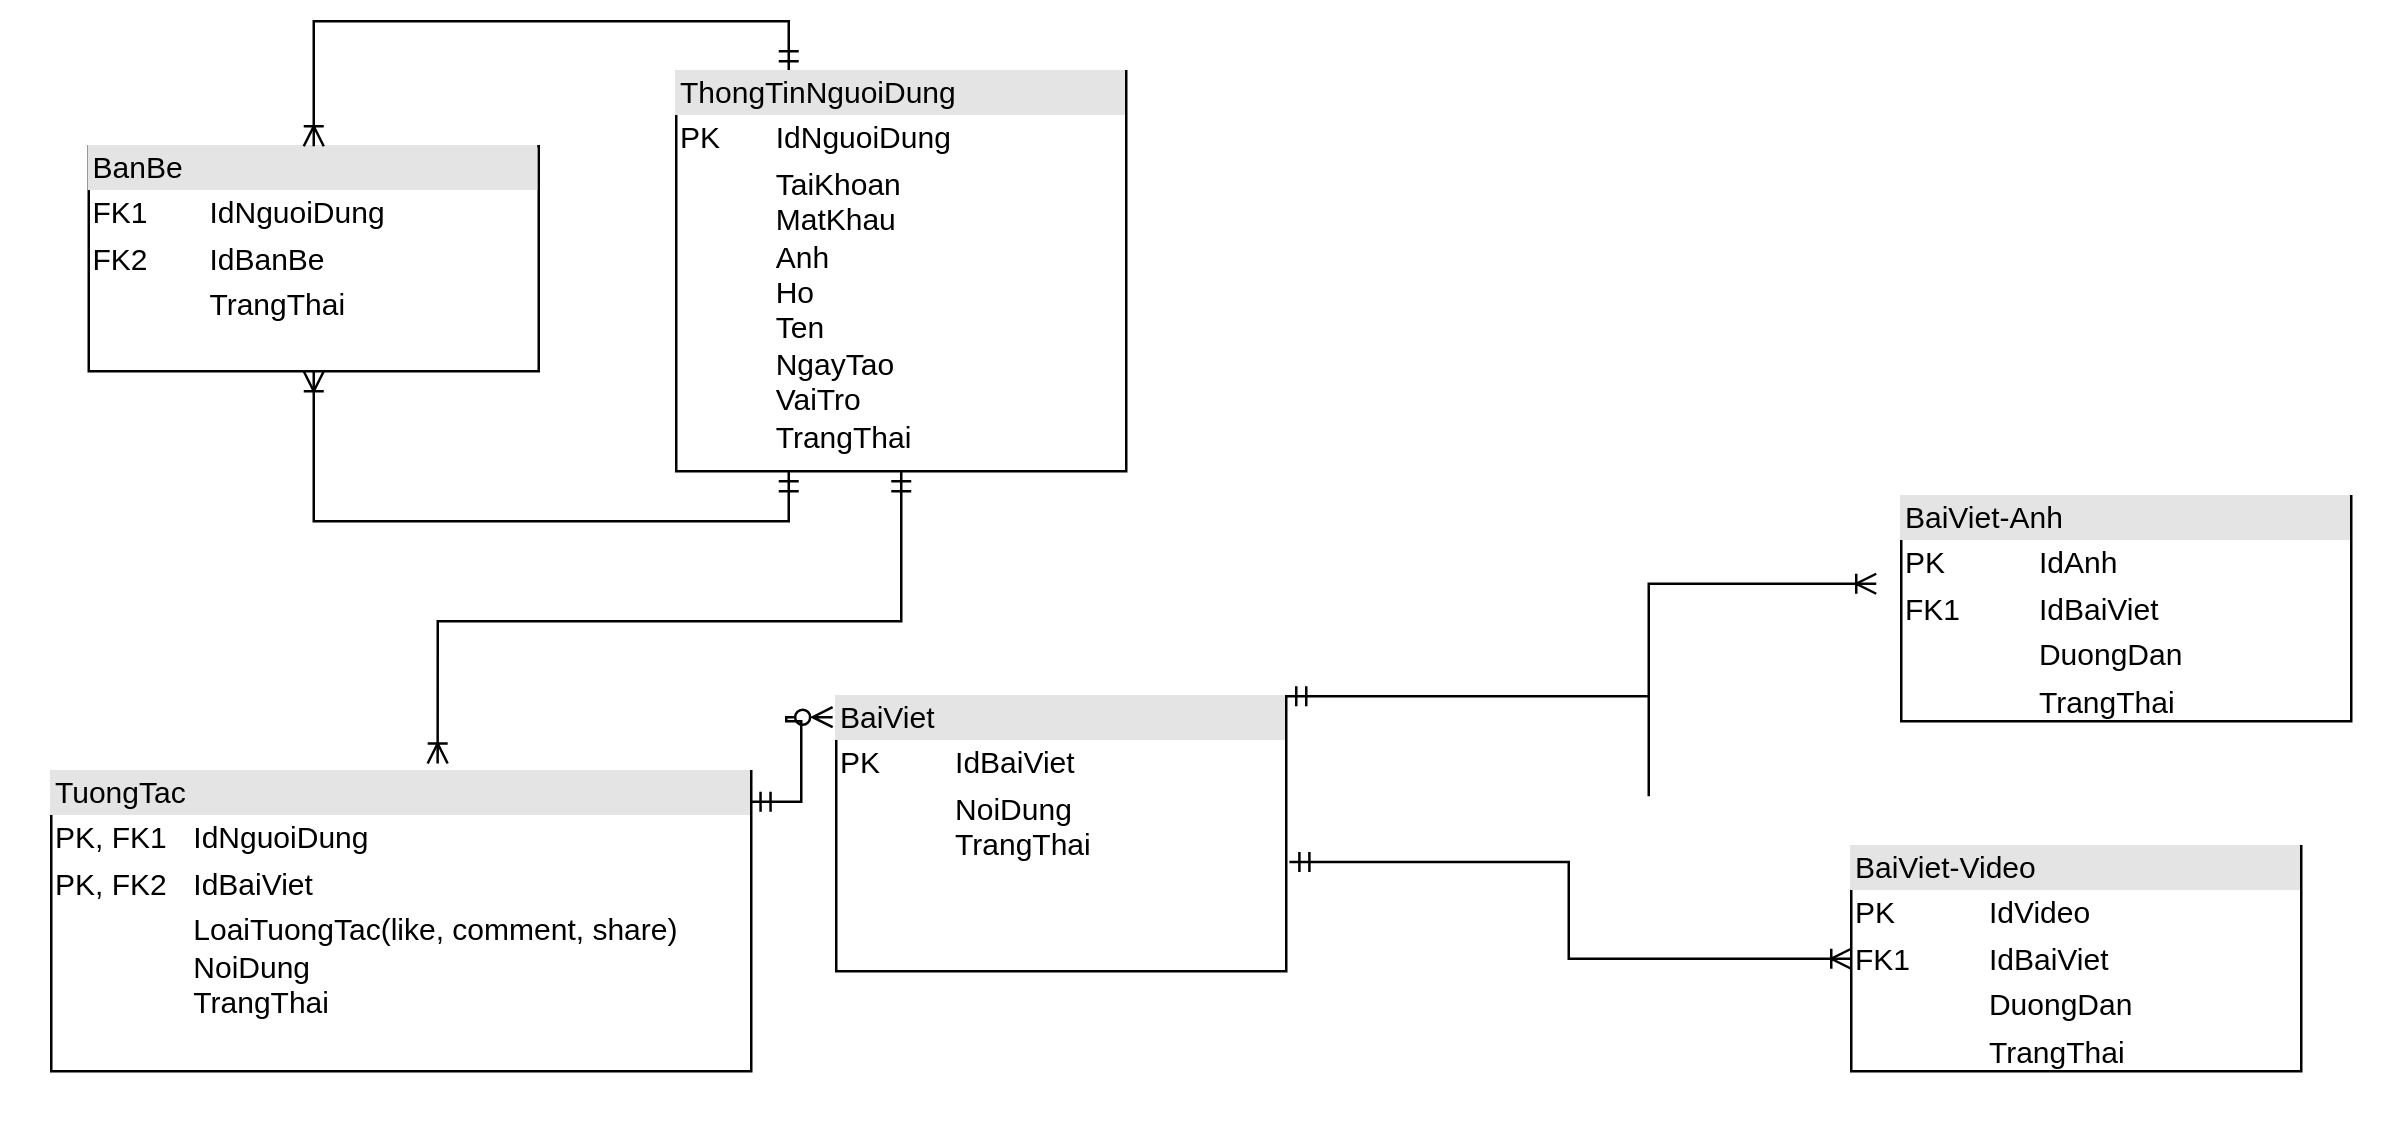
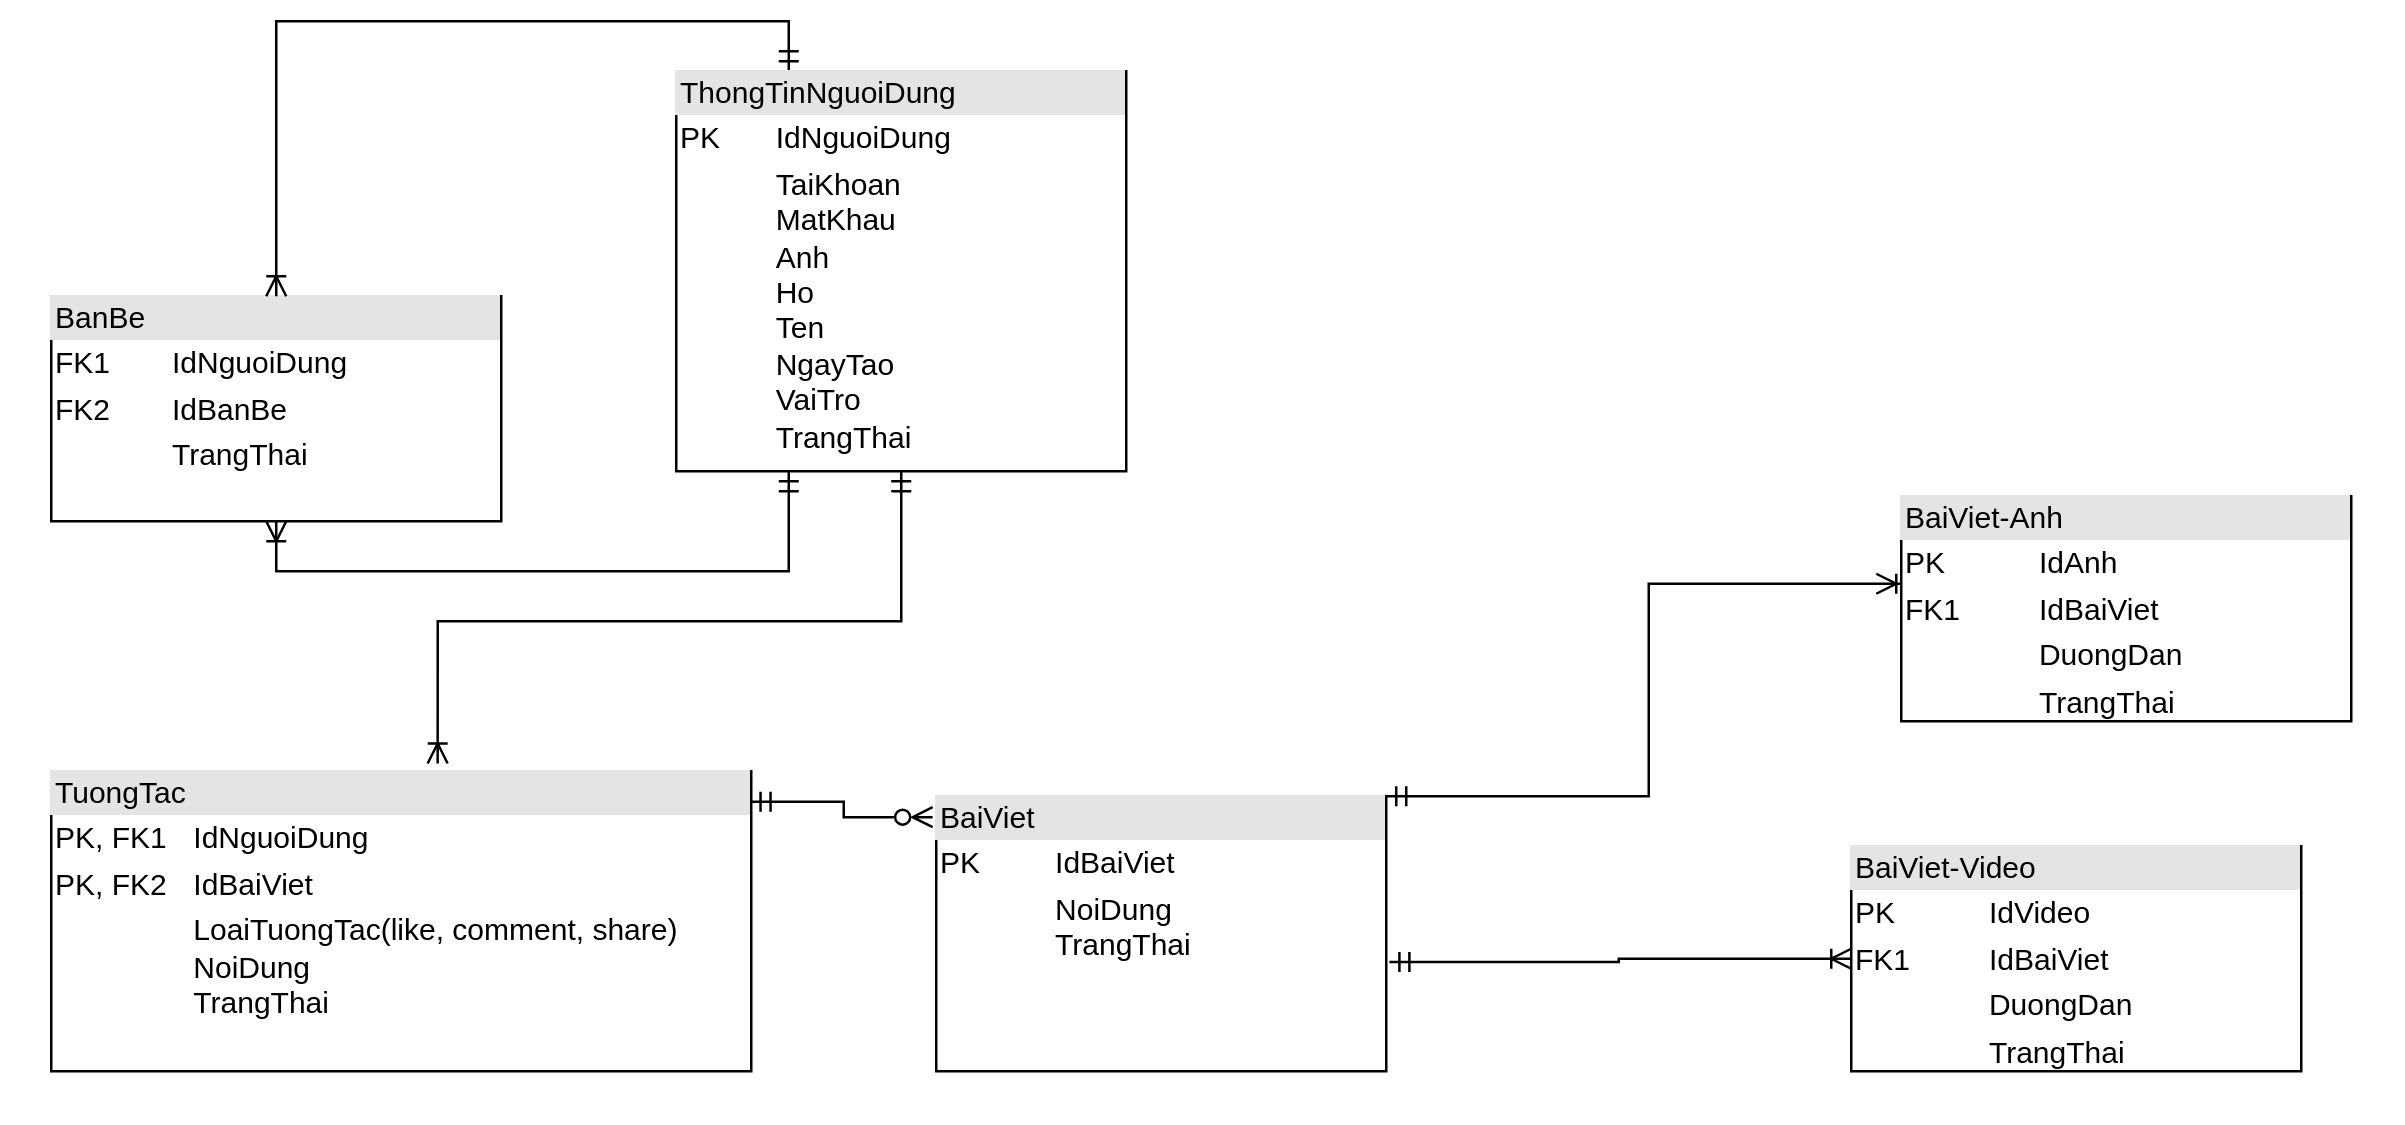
node "BanBe FK1 IdNguoiDung FK2 IdBanBe TrangThai": moved (314, 259) -> (276, 409)
node "BaiViet PK IdBaiViet NoiDung TrangThai": moved (1061, 834) -> (1161, 934)
